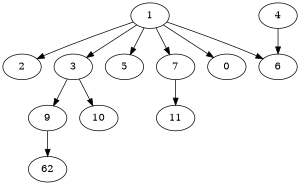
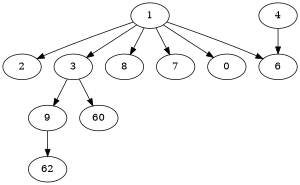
node "5": label "5" -> "8"
node "10": label "10" -> "60"
node "11": removed
